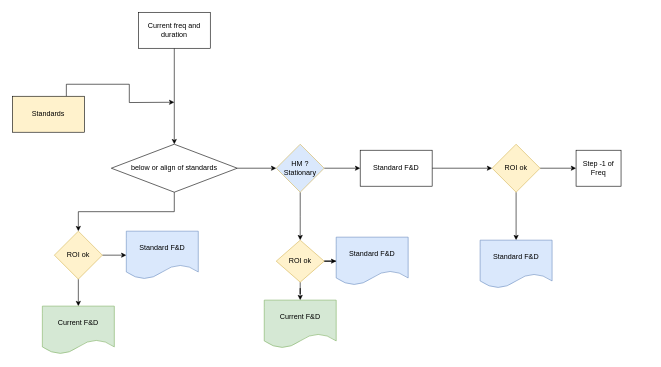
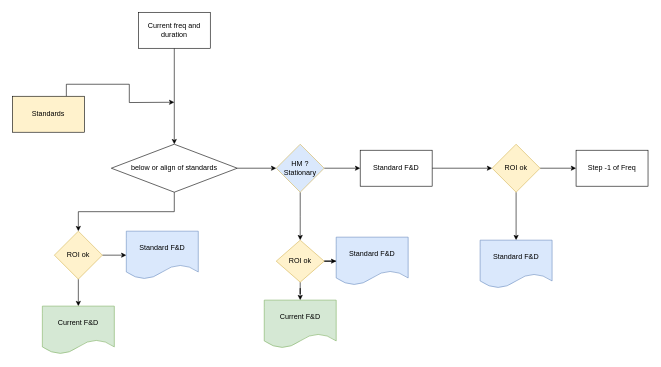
node "Step -1 of Freq": size 45x36 -> 72x36
